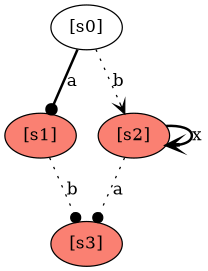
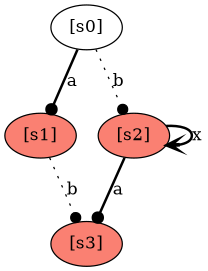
edge "[s0]" -> "[s2]": arrowhead vee -> dot
edge "[s2]" -> "[s3]": style dotted -> bold
